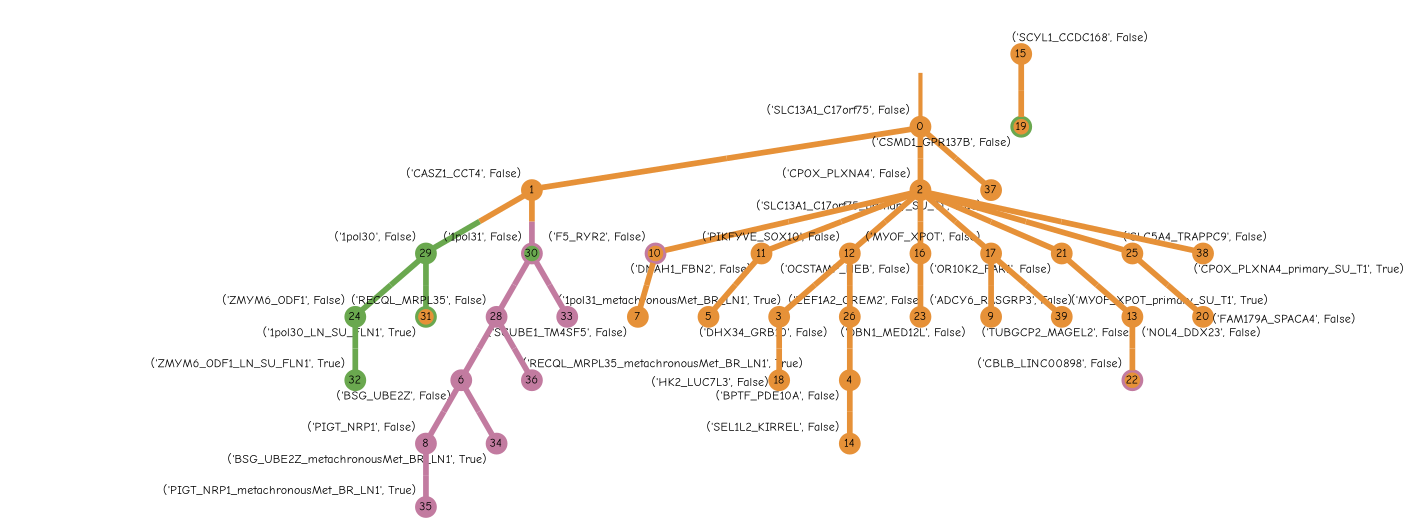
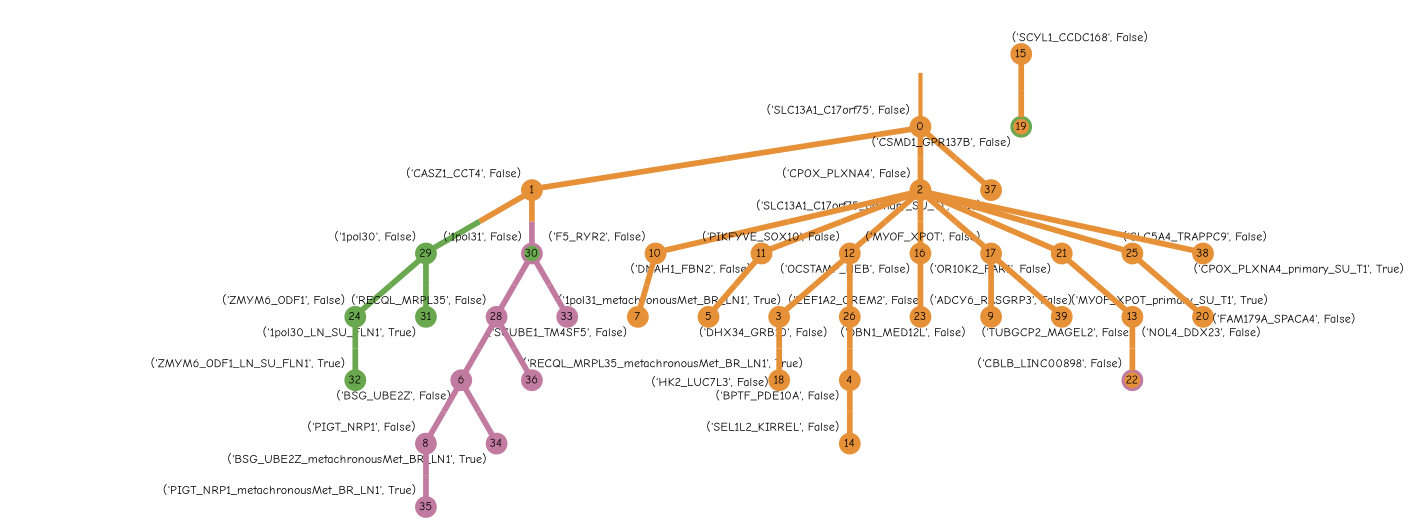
node "10 ('F5_RYR2', False)": color #c27ba0ff -> #e69138ff
node "31 ('1pol30_LN_SU_FLN1', True)": fillcolor #e69138ff -> #6aa84fff
